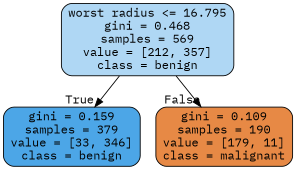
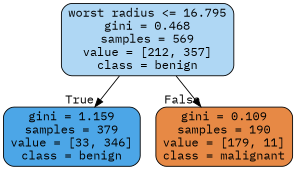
node "gini = 0.159 samples = 379 value = [33, 346] class = benign": label "gini = 0.159 samples = 379 value = [33, 346] class = benign" -> "gini = 1.159 samples = 379 value = [33, 346] class = benign"
